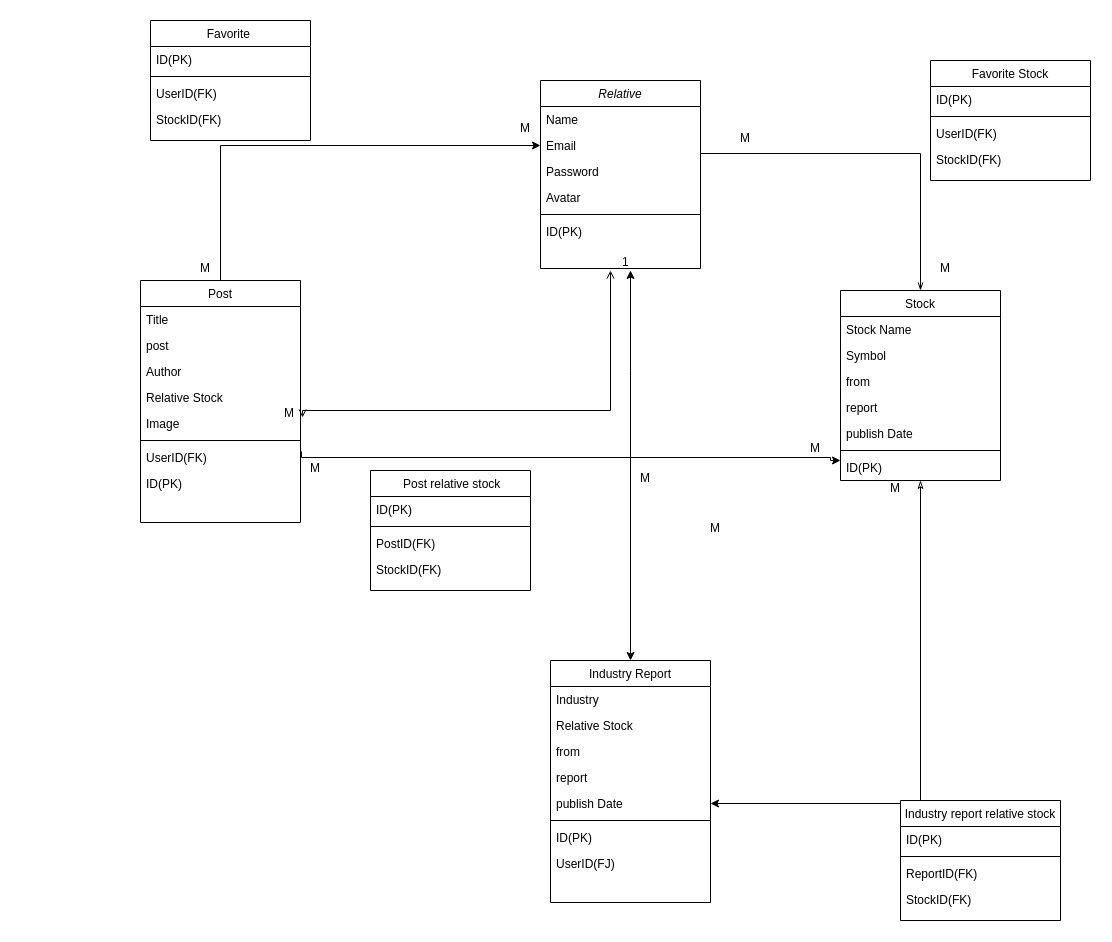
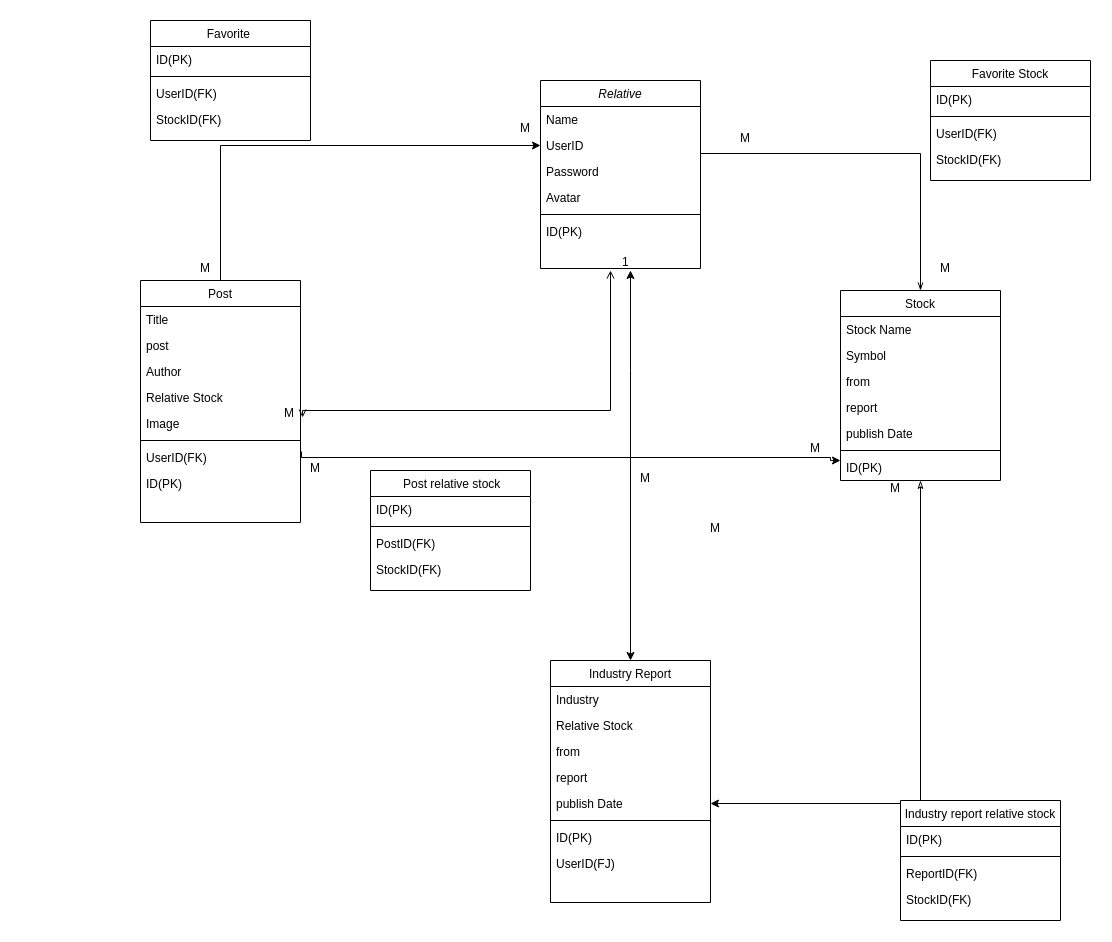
node "Email": label "Email" -> "UserID"
